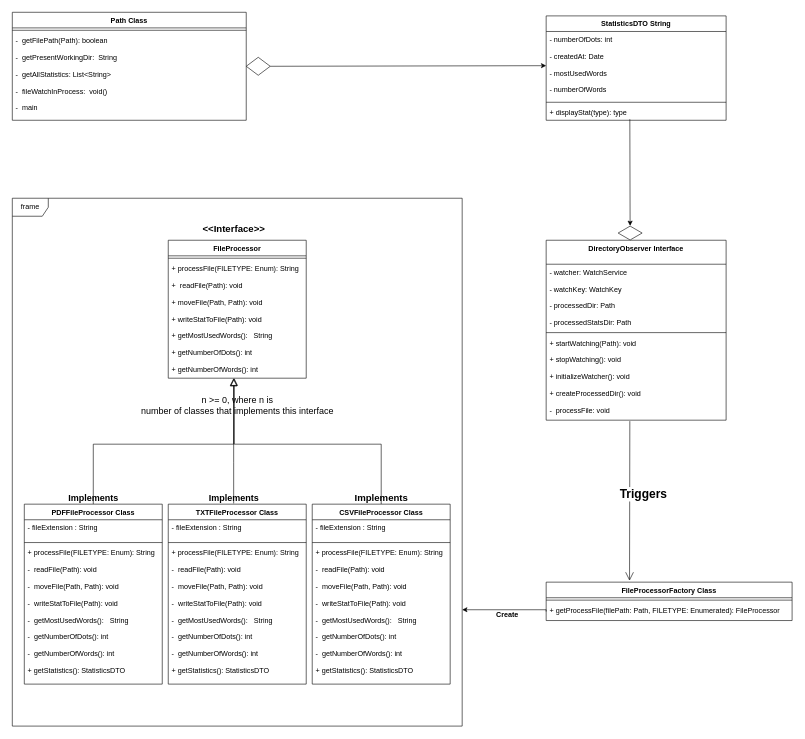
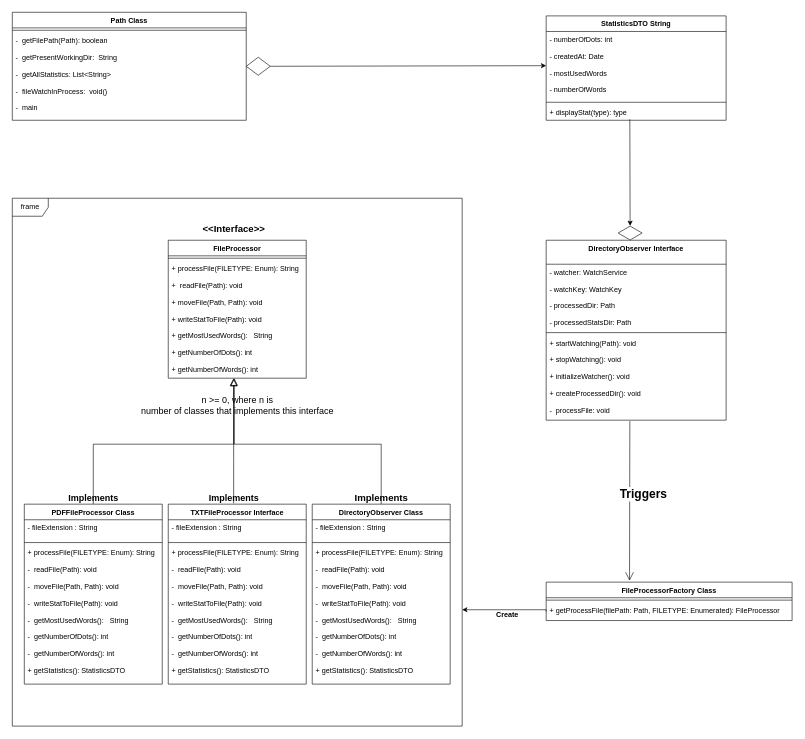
node "TXTFileProcessor Class": label "TXTFileProcessor Class" -> "TXTFileProcessor Interface"
node "CSVFileProcessor Class": label "CSVFileProcessor Class" -> "DirectoryObserver Class"
